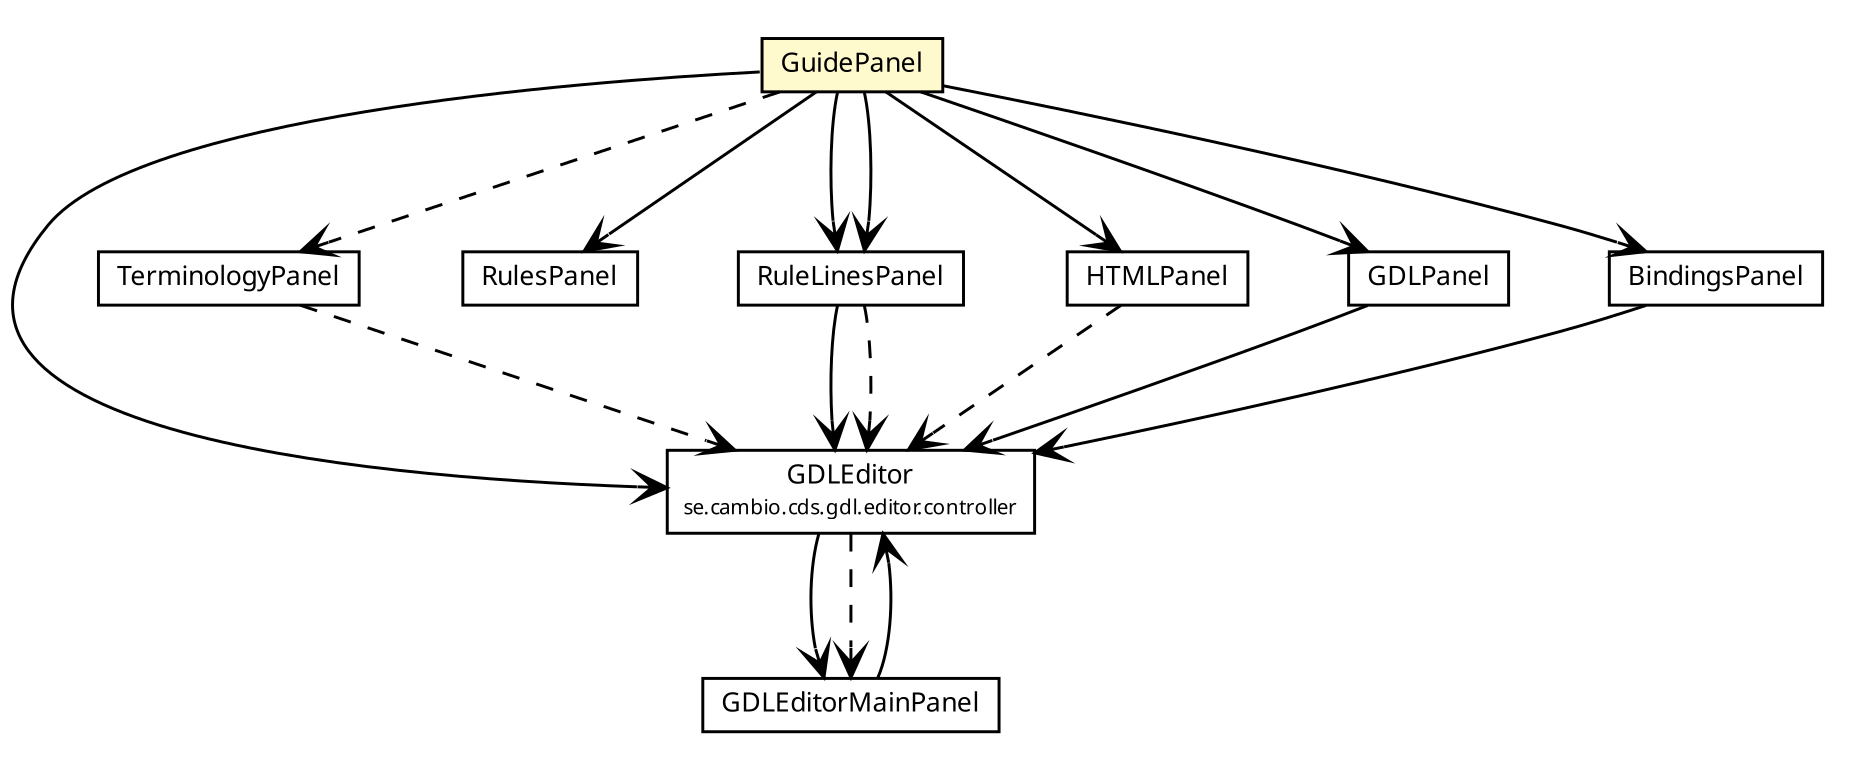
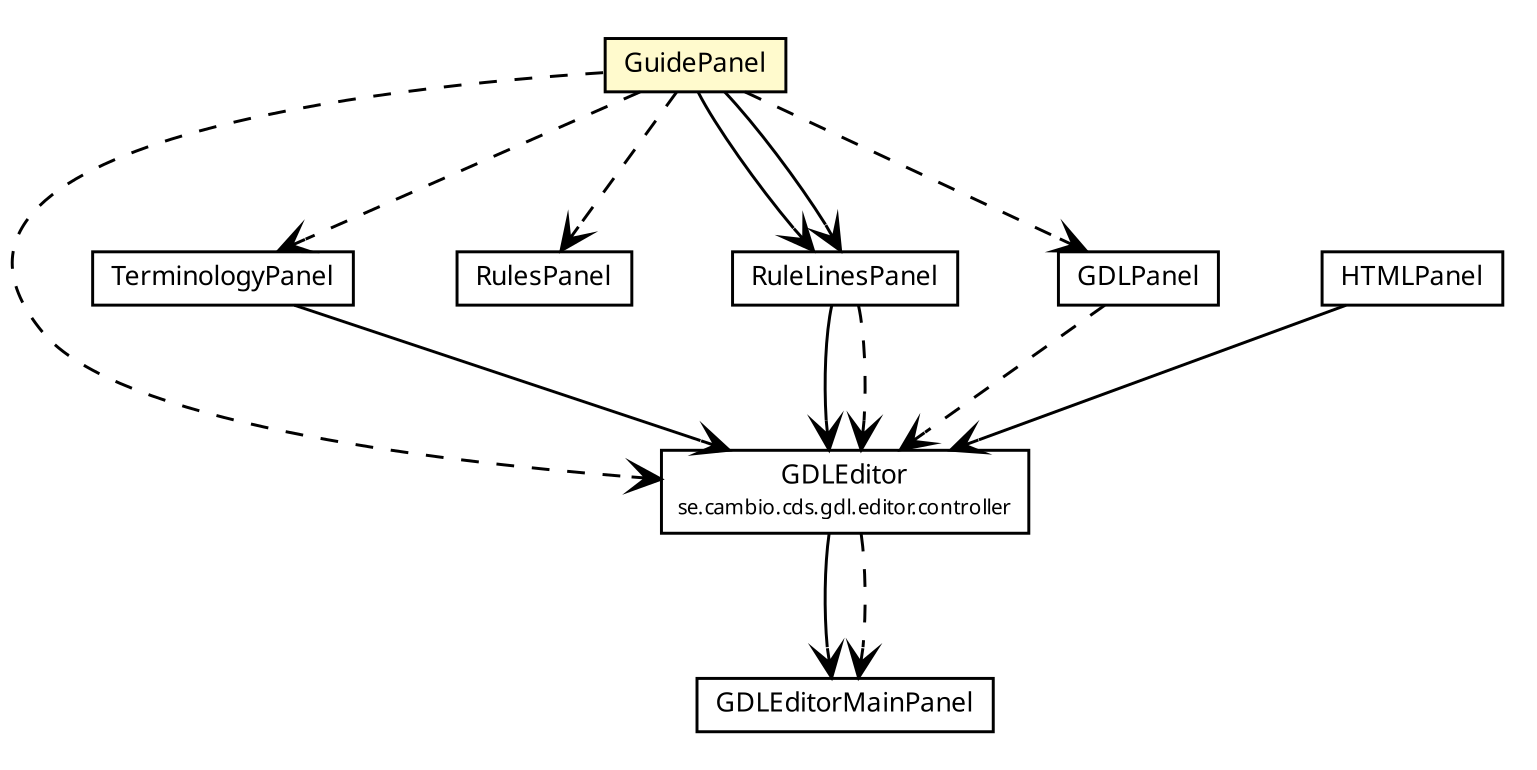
edge "GuidePanel" -> "RulesPanel": style solid -> dashed
edge "GuidePanel" -> "HTMLPanel": removed
edge "GuidePanel" -> "GDLPanel": style solid -> dashed
edge "GuidePanel" -> "GDLEditor": style solid -> dashed
node "BindingsPanel": removed
edge "HTMLPanel" -> "GDLEditor": style dashed -> solid
edge "TerminologyPanel" -> "GDLEditor": style dashed -> solid
edge "GDLPanel" -> "GDLEditor": style solid -> dashed
edge "GDLEditorMainPanel" -> "GDLEditor": removed
